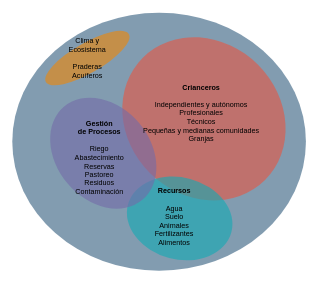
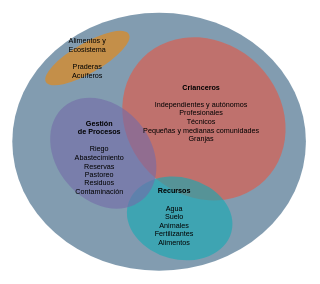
node "Clima y Ecosistema Praderas Acuíferos": label "Clima y Ecosistema Praderas Acuíferos" -> "Alimentos y Ecosistema Praderas Acuíferos"
